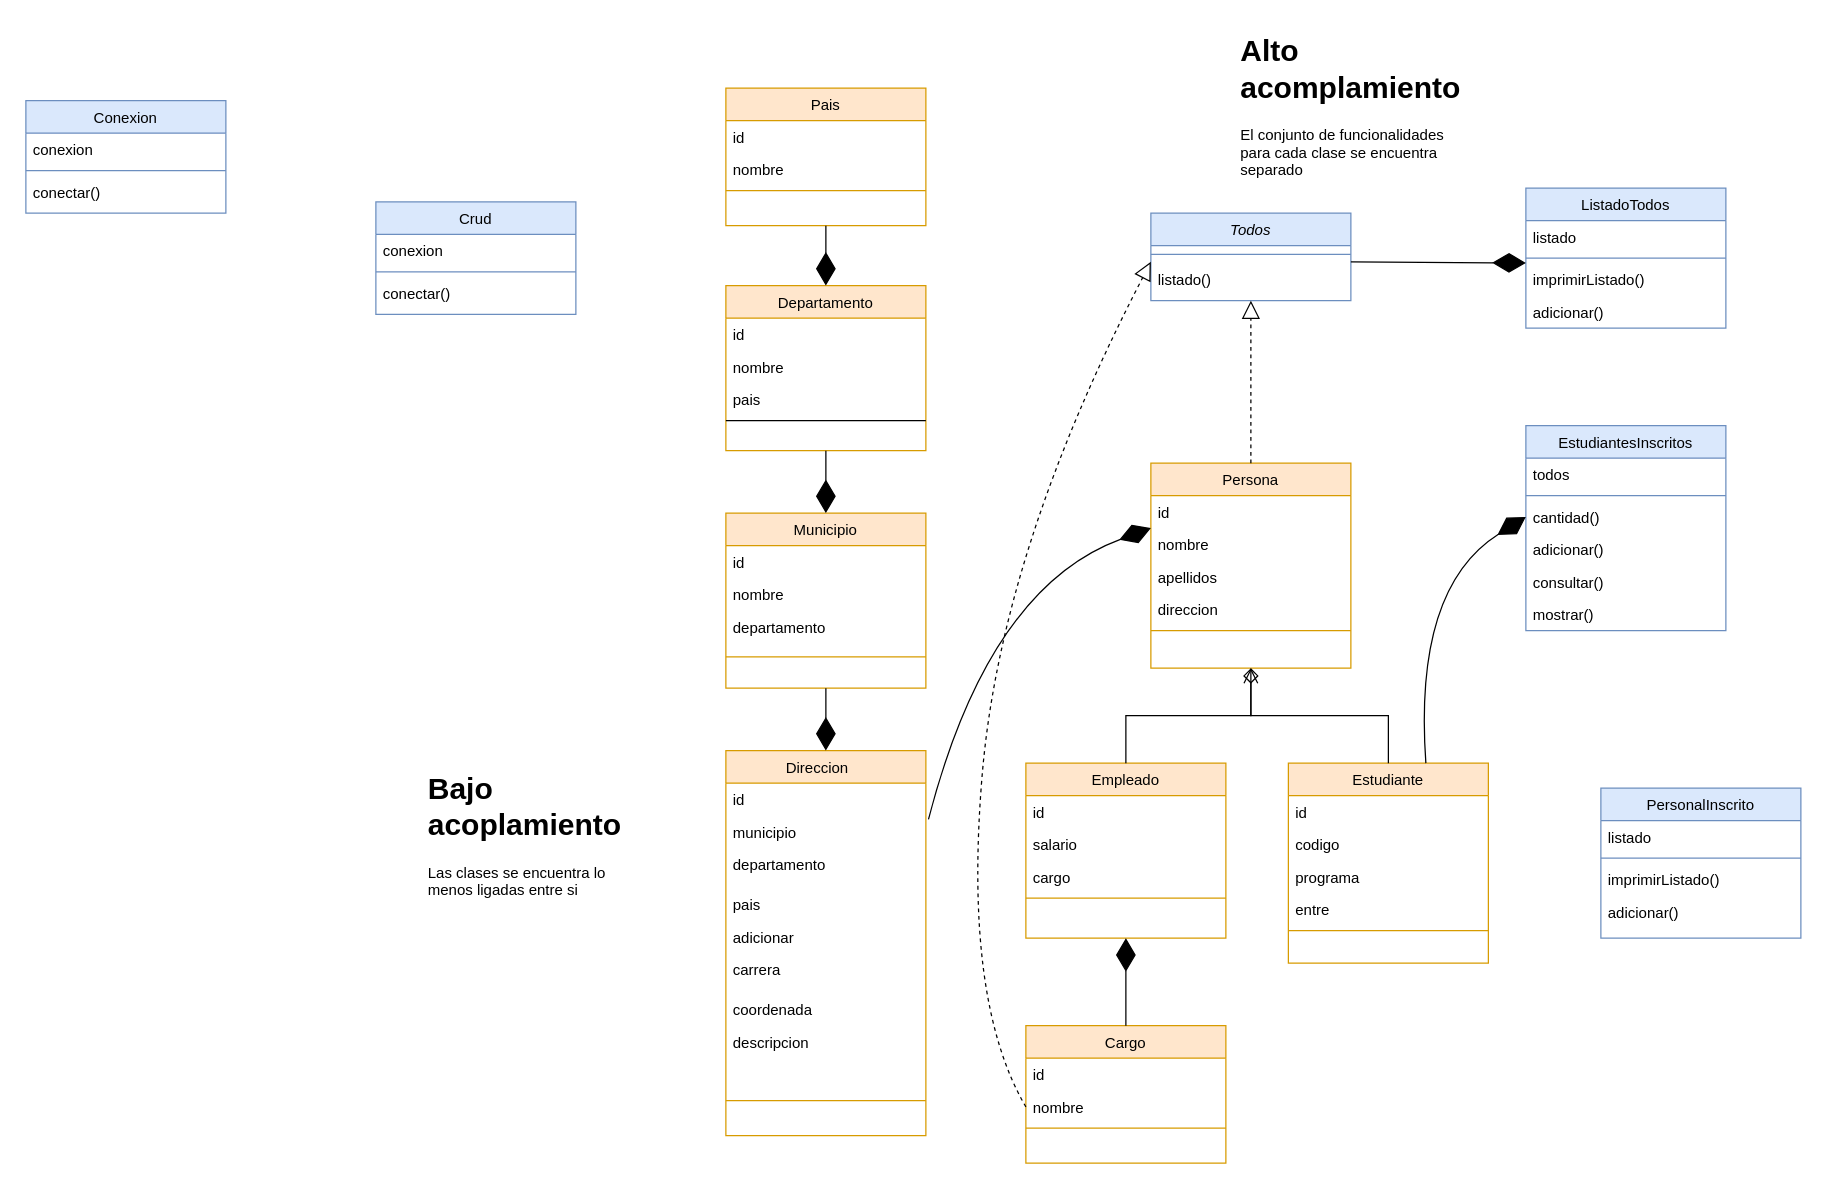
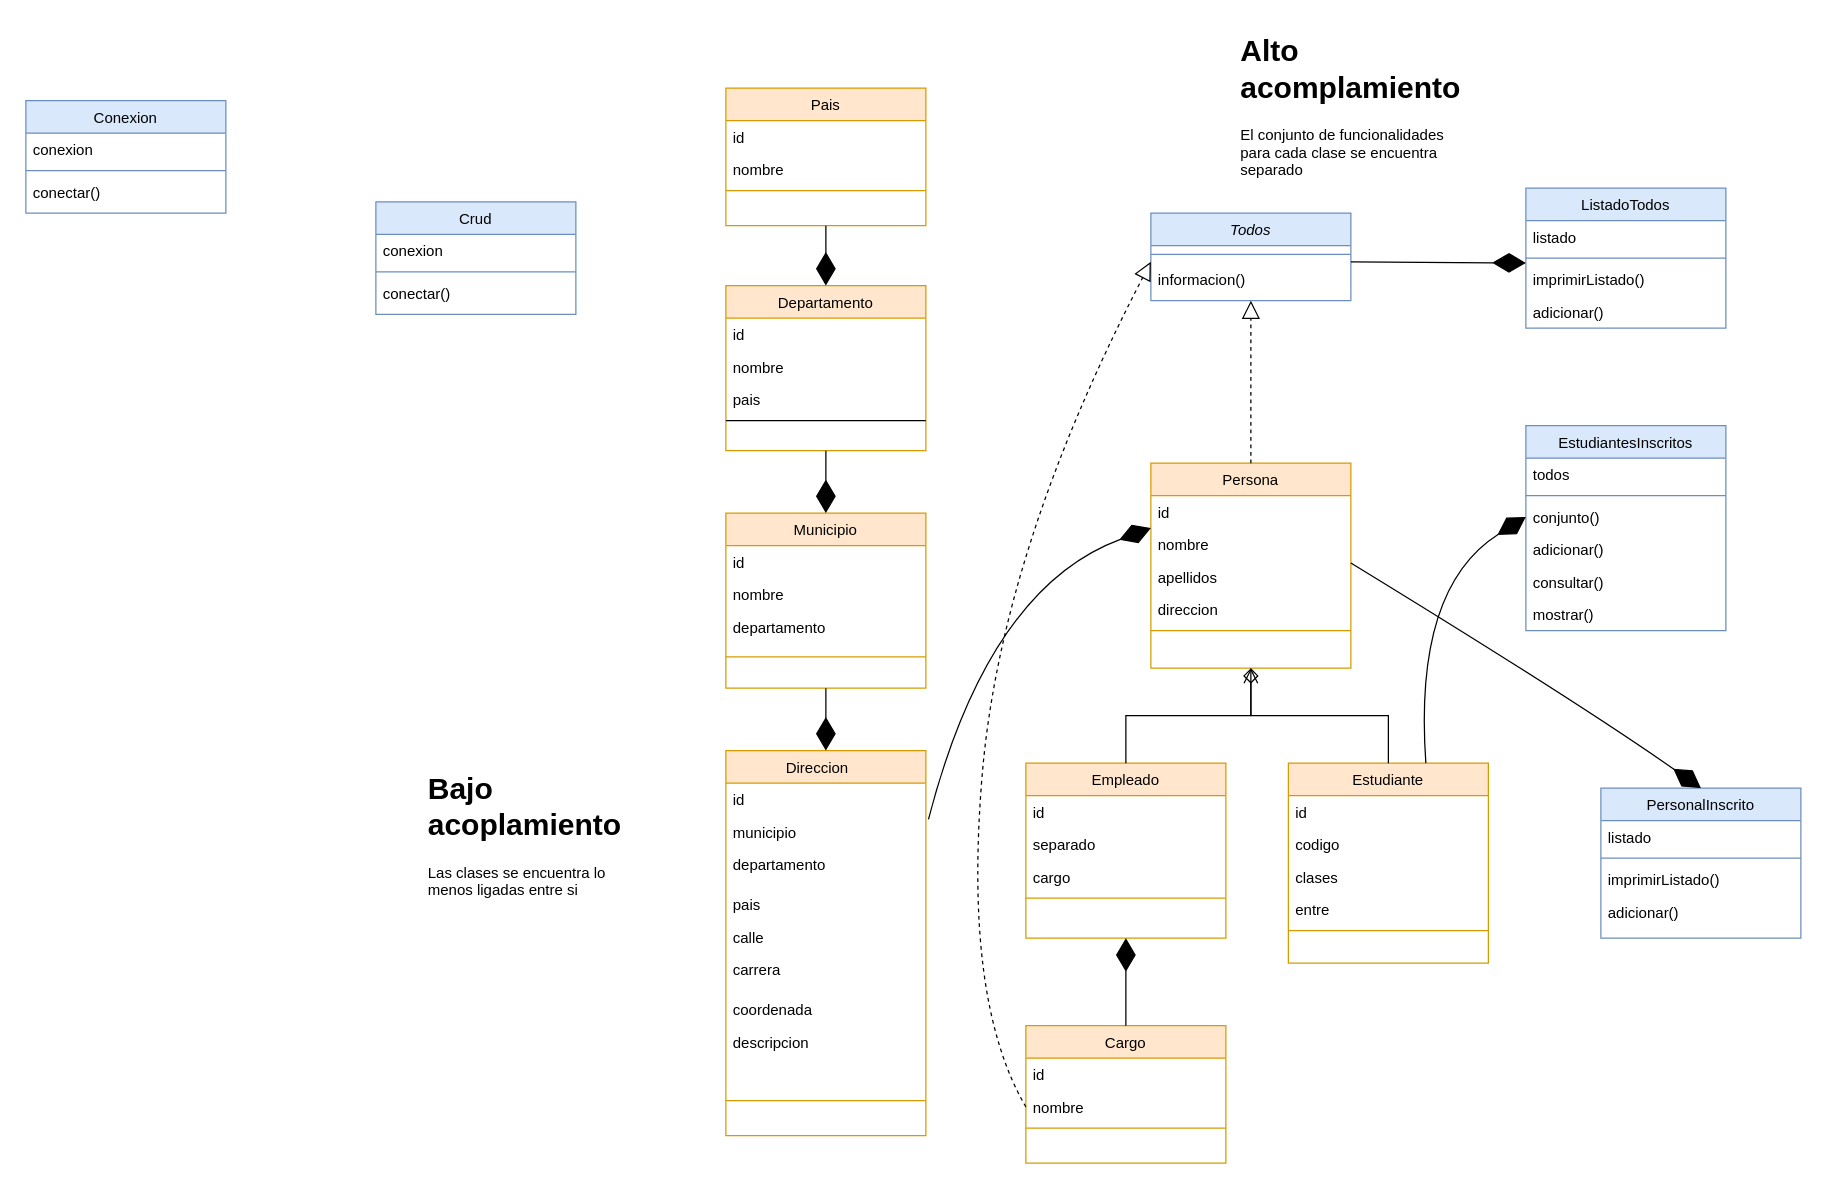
node "listado()": label "listado()" -> "informacion()"
node "cantidad()": label "cantidad()" -> "conjunto()"
edge "apellidos" -> "PersonalInscrito": added
node "salario": label "salario" -> "separado"
node "programa": label "programa" -> "clases"
node "adicionar": label "adicionar" -> "calle"
